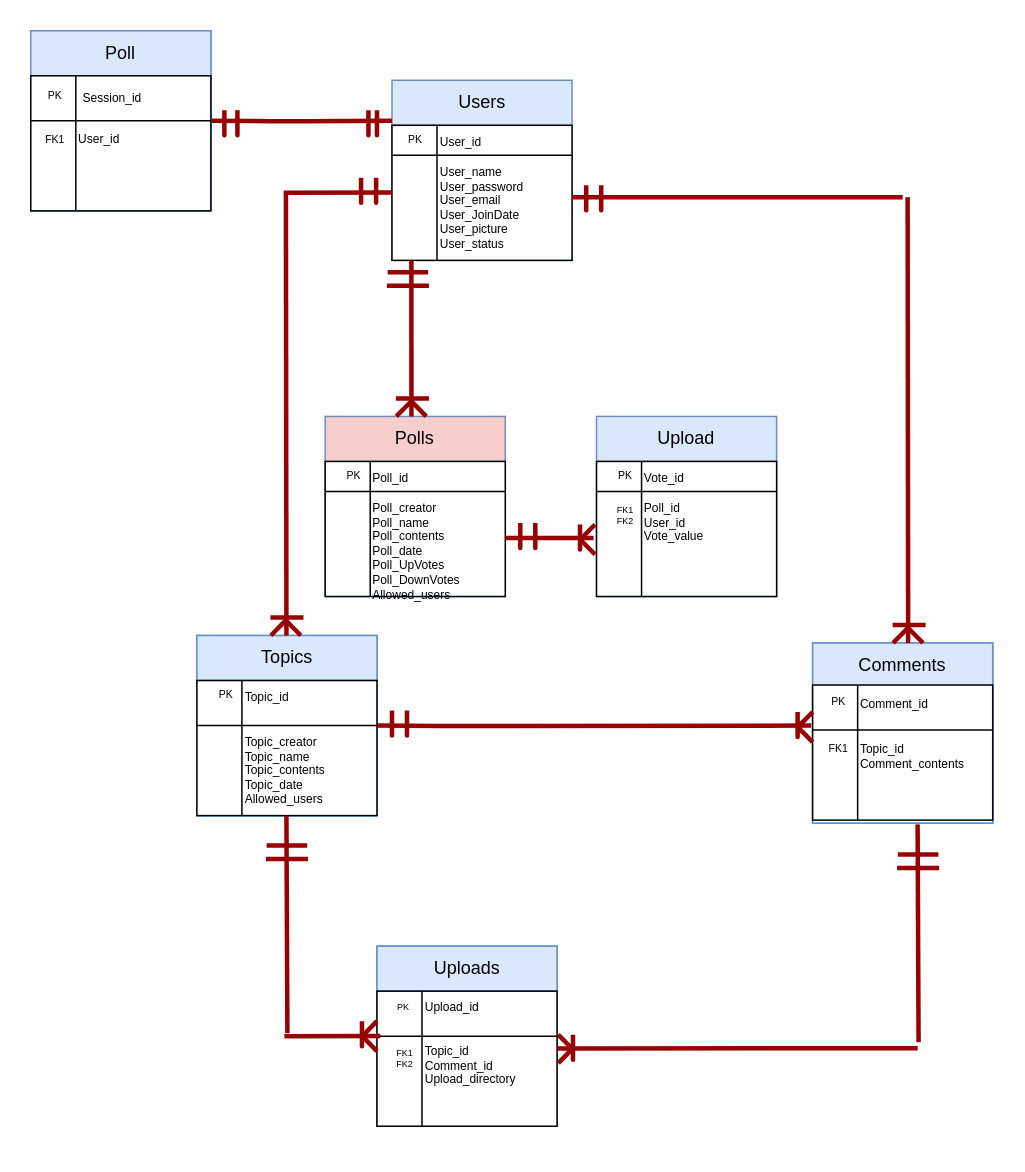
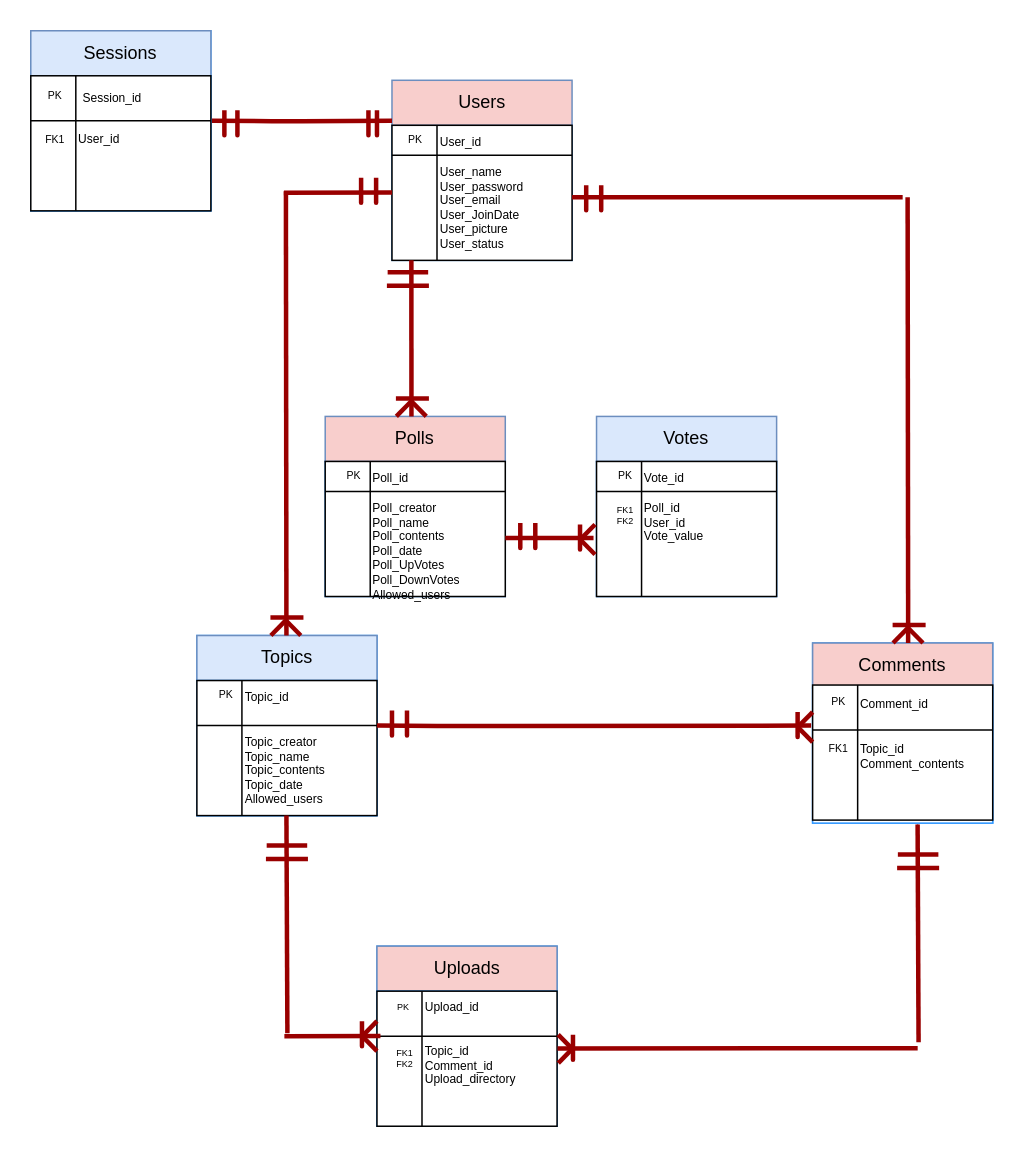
node "Poll": label "Poll" -> "Sessions"
node "Users": fillcolor #dae8fc -> #f8cecc
node "Upload": label "Upload" -> "Votes"
node "Comments": fillcolor #dae8fc -> #f8cecc
node "Uploads": fillcolor #dae8fc -> #f8cecc
